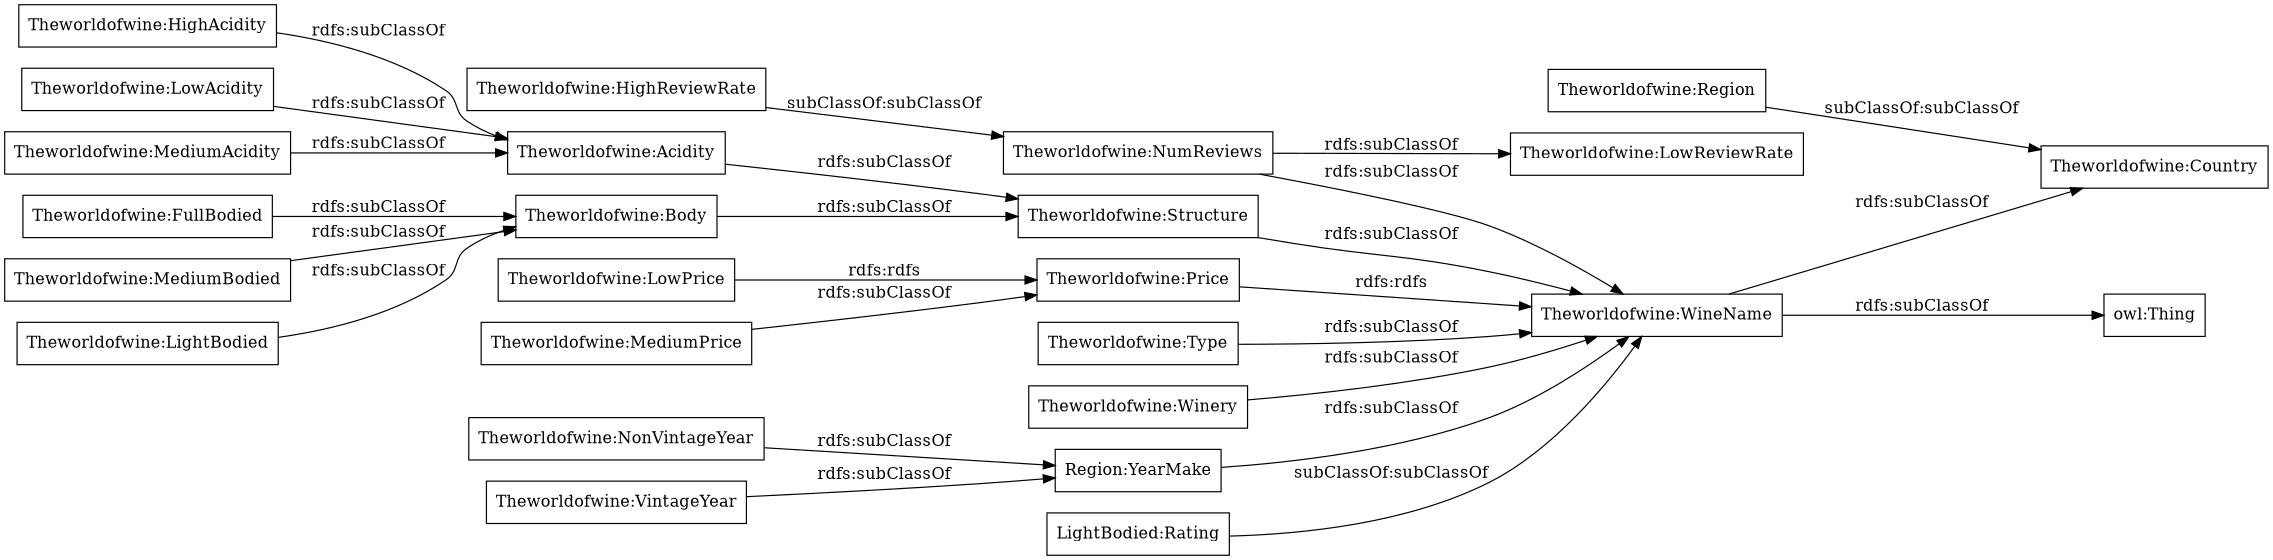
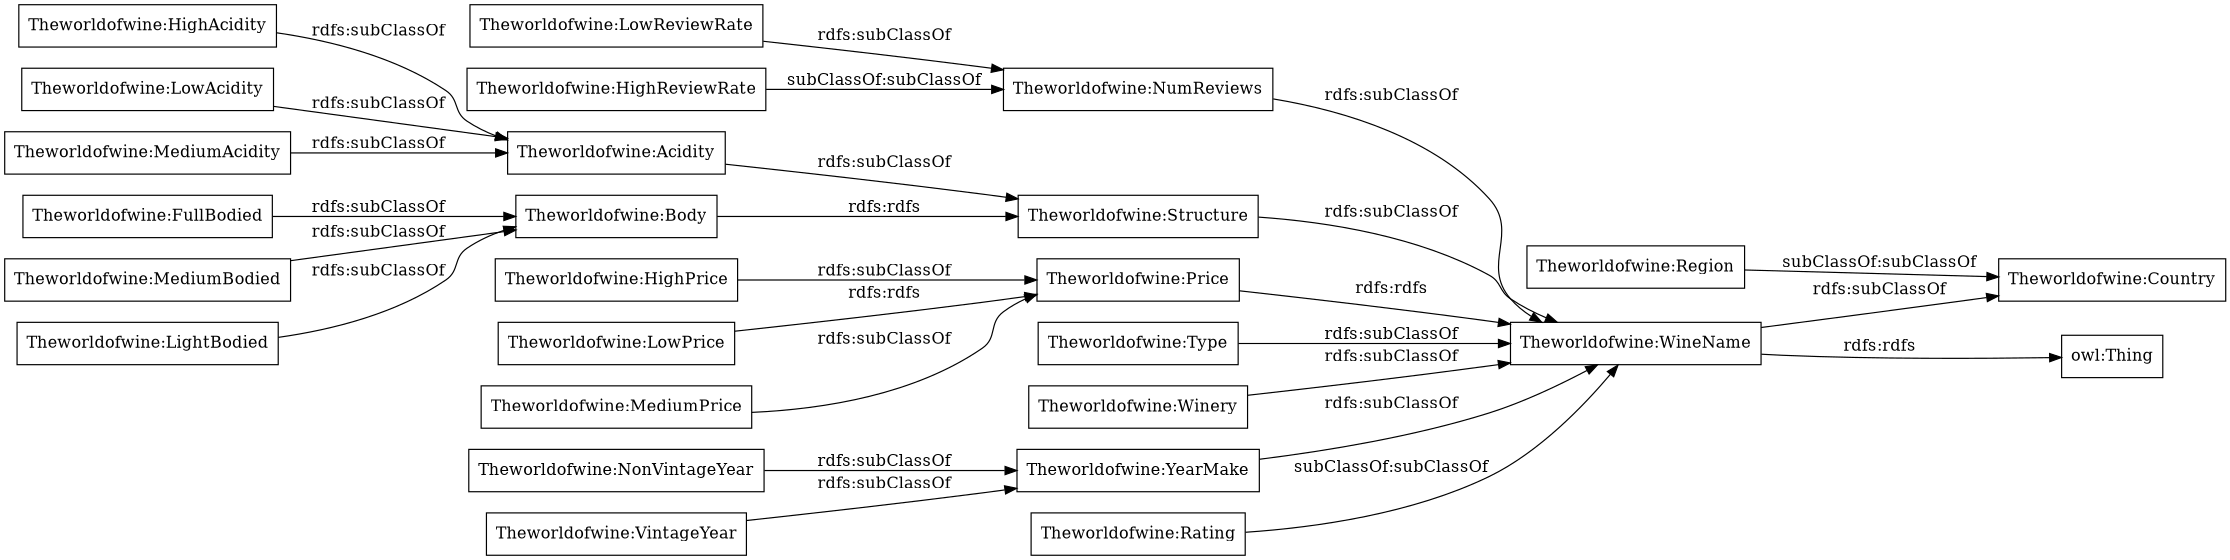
edge "Theworldofwine:NumReviews" -> "Theworldofwine:LowReviewRate": reversed
edge "Theworldofwine:Body" -> "Theworldofwine:Structure": label "rdfs:subClassOf" -> "rdfs:rdfs"
node "Theworldofwine:HighPrice": added
edge "Theworldofwine:WineName" -> "owl:Thing": label "rdfs:subClassOf" -> "rdfs:rdfs"
node "Region:YearMake": label "Region:YearMake" -> "Theworldofwine:YearMake"
node "LightBodied:Rating": label "LightBodied:Rating" -> "Theworldofwine:Rating"
